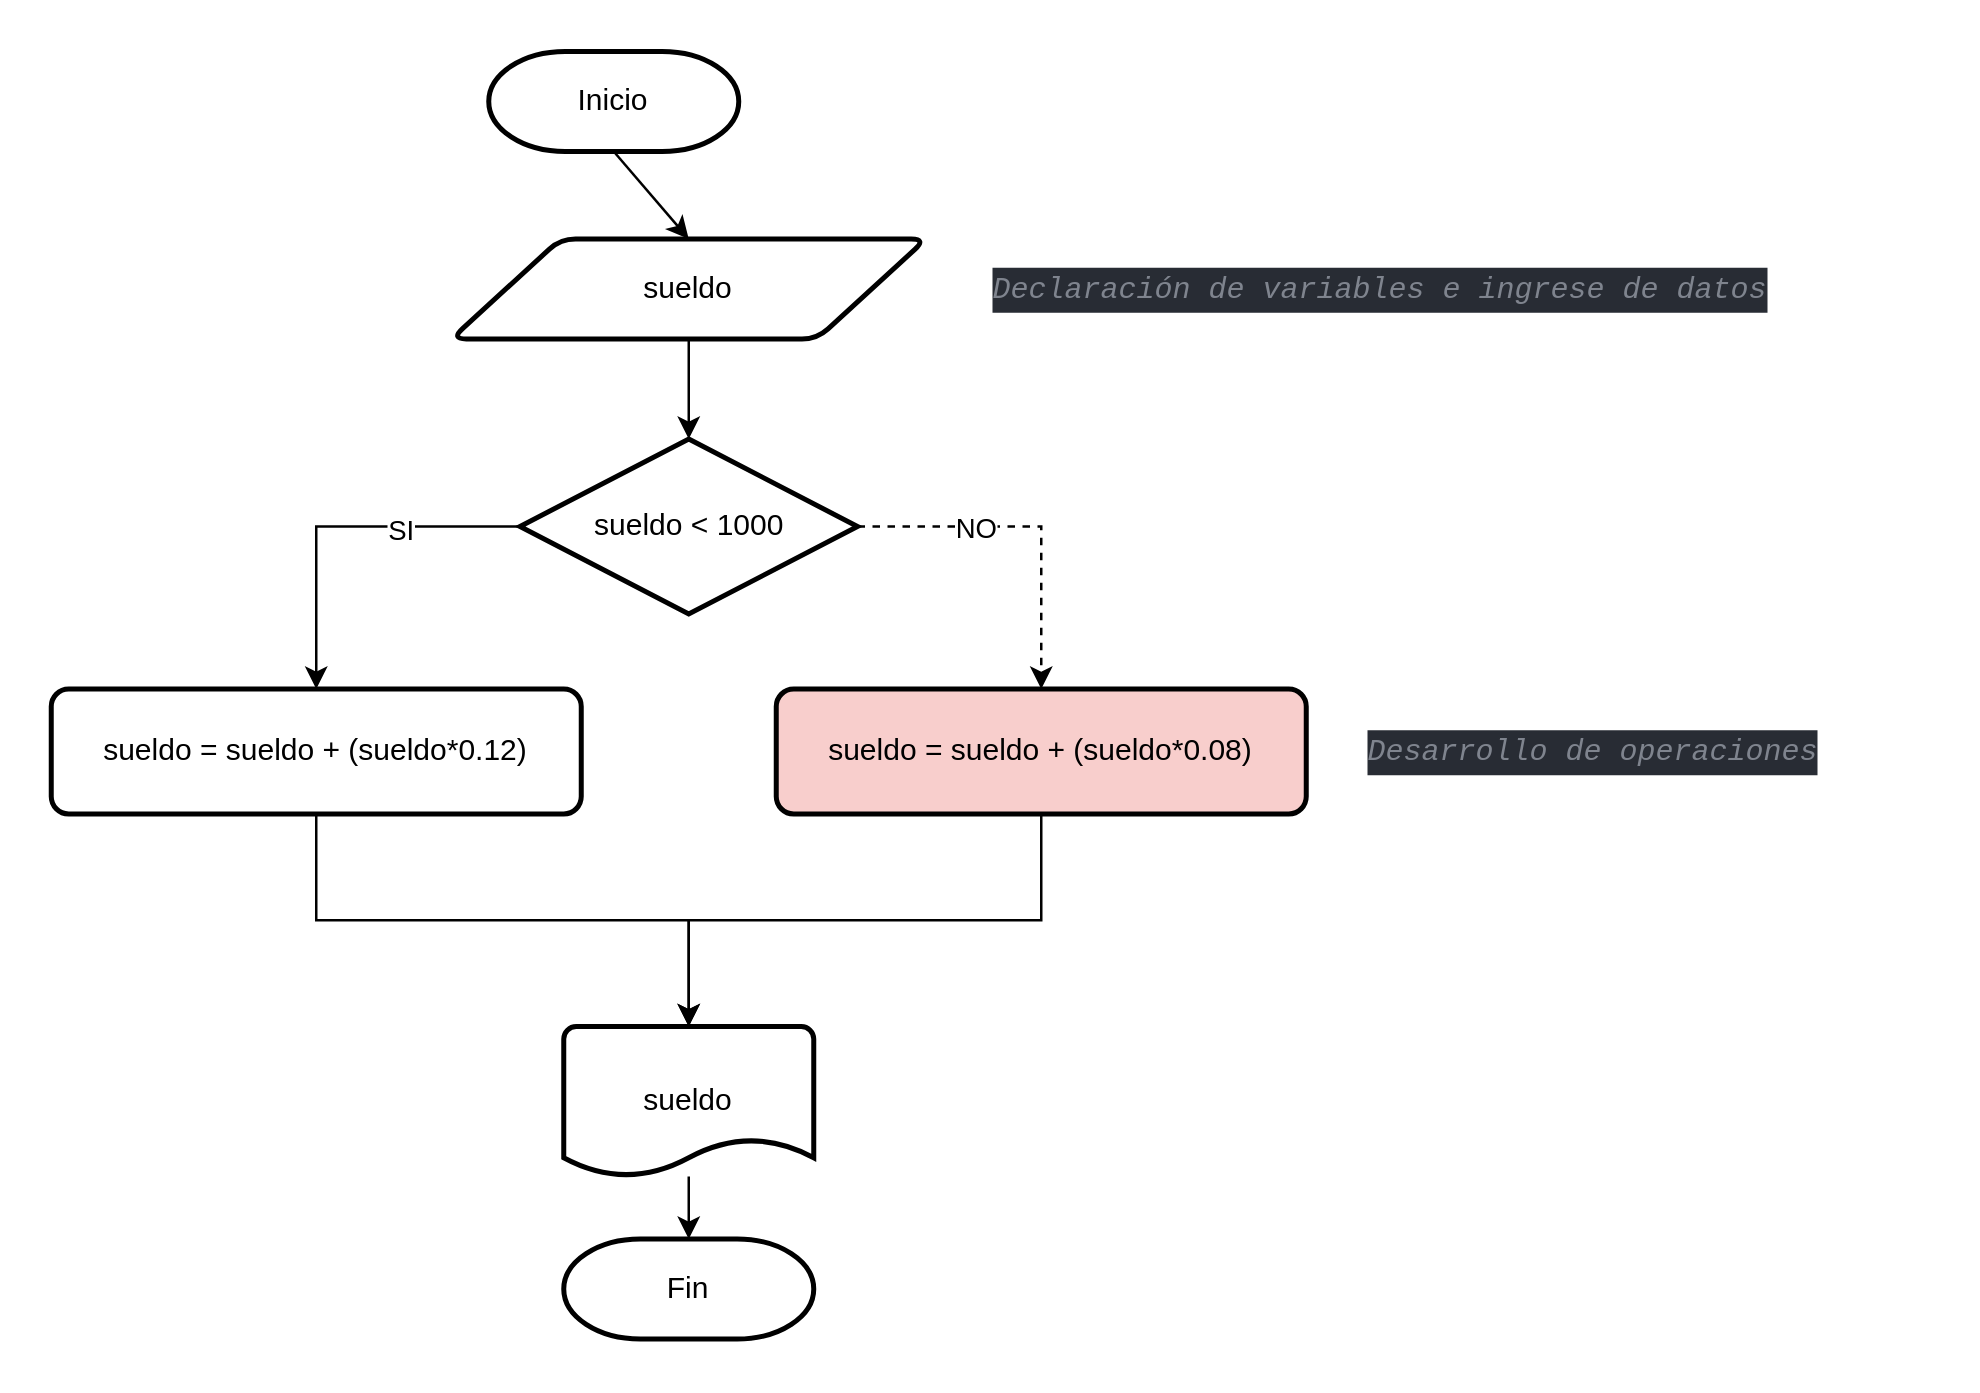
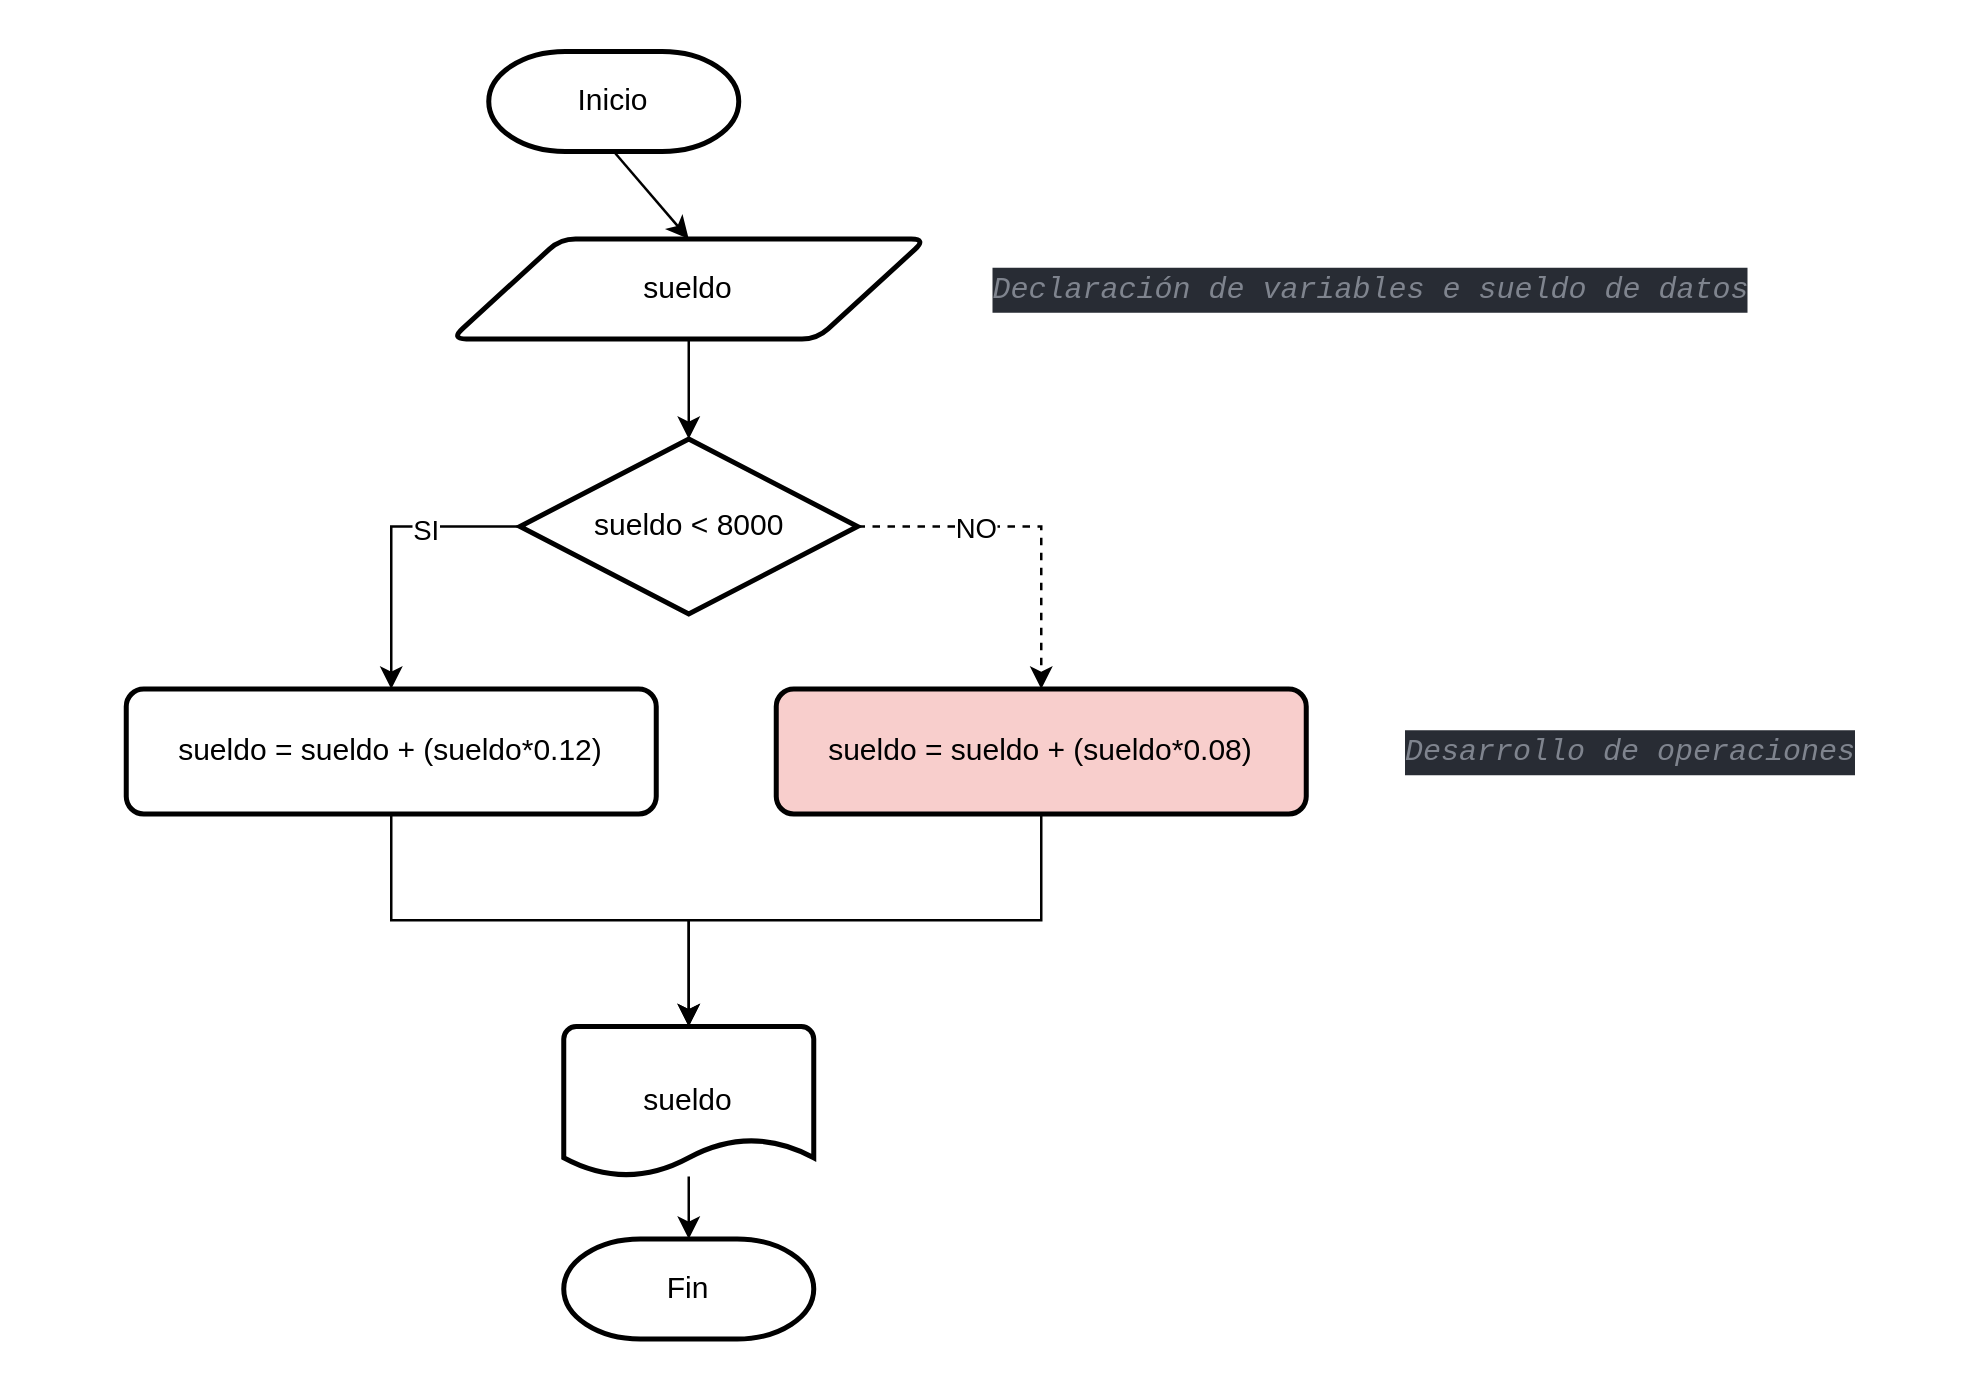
node "Declaración de variables e ingrese de datos": label "Declaración de variables e ingrese de datos" -> "Declaración de variables e sueldo de datos"
node "sueldo < 1000": label "sueldo < 1000" -> "sueldo < 8000"
node "sueldo = sueldo + (sueldo*0.12)": moved (316, 751) -> (391, 751)
node "Desarrollo de operaciones": moved (1626, 751) -> (1664, 751)
